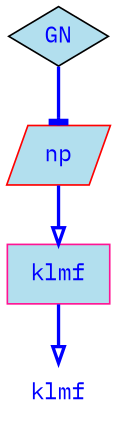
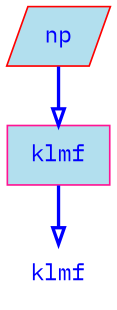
node "GN": removed
